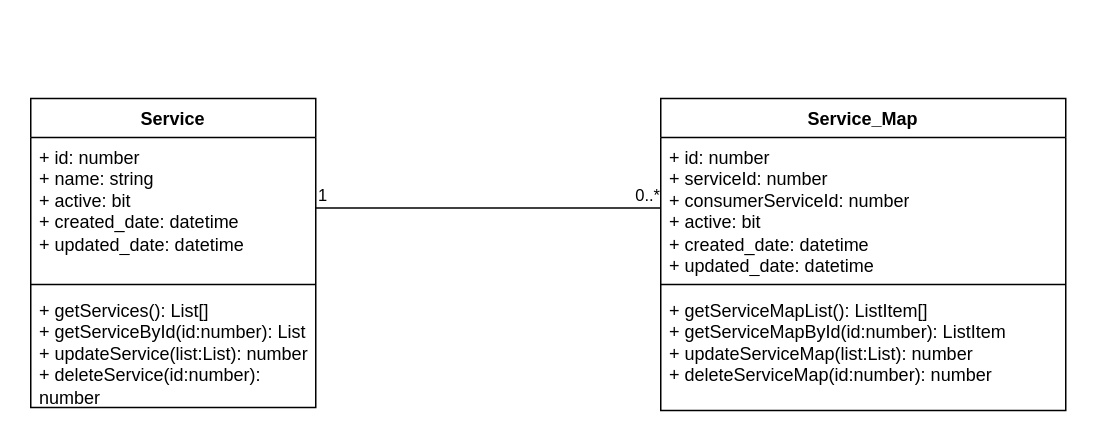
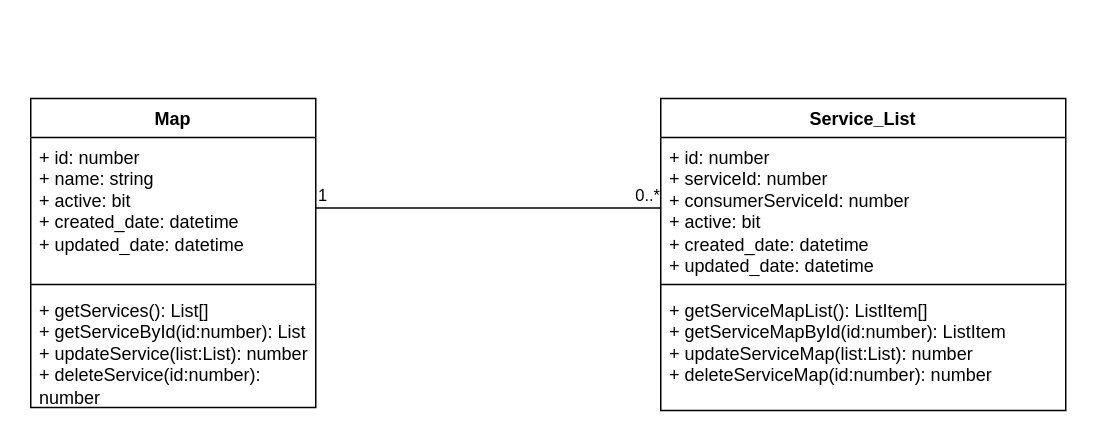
node "Service": label "Service" -> "Map"
node "Service_Map": label "Service_Map" -> "Service_List"
